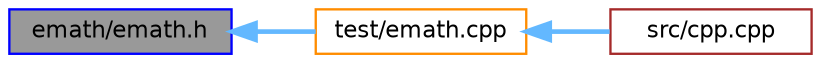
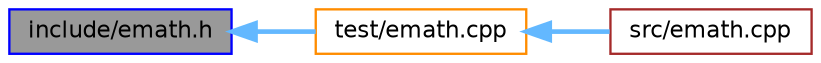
node "emath/emath.h": label "emath/emath.h" -> "include/emath.h"
node "src/cpp.cpp": label "src/cpp.cpp" -> "src/emath.cpp"
